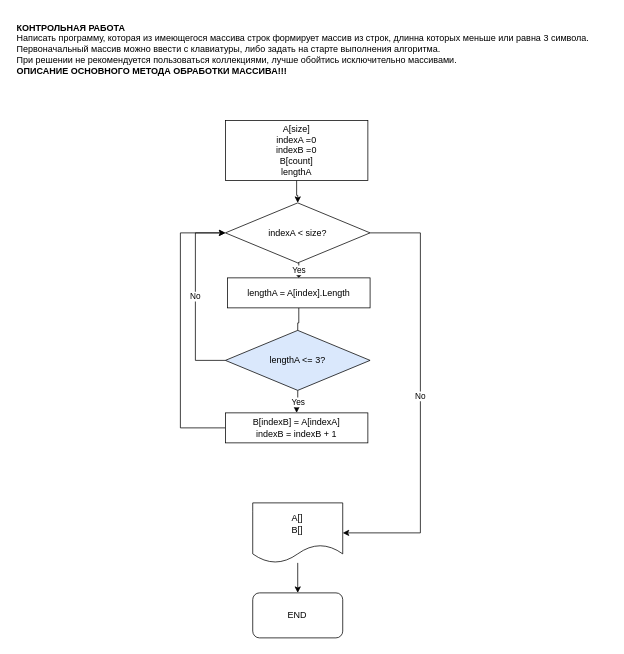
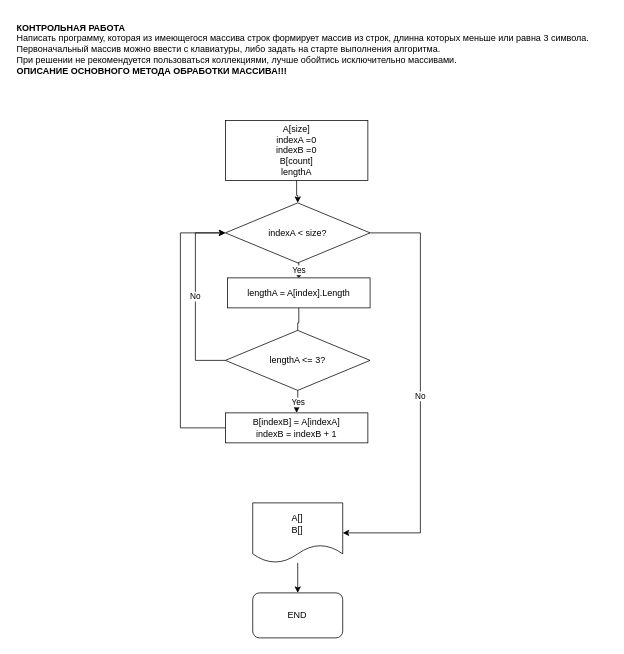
node "lengthA <= 3?": fillcolor #dae8fc -> #ffffff
